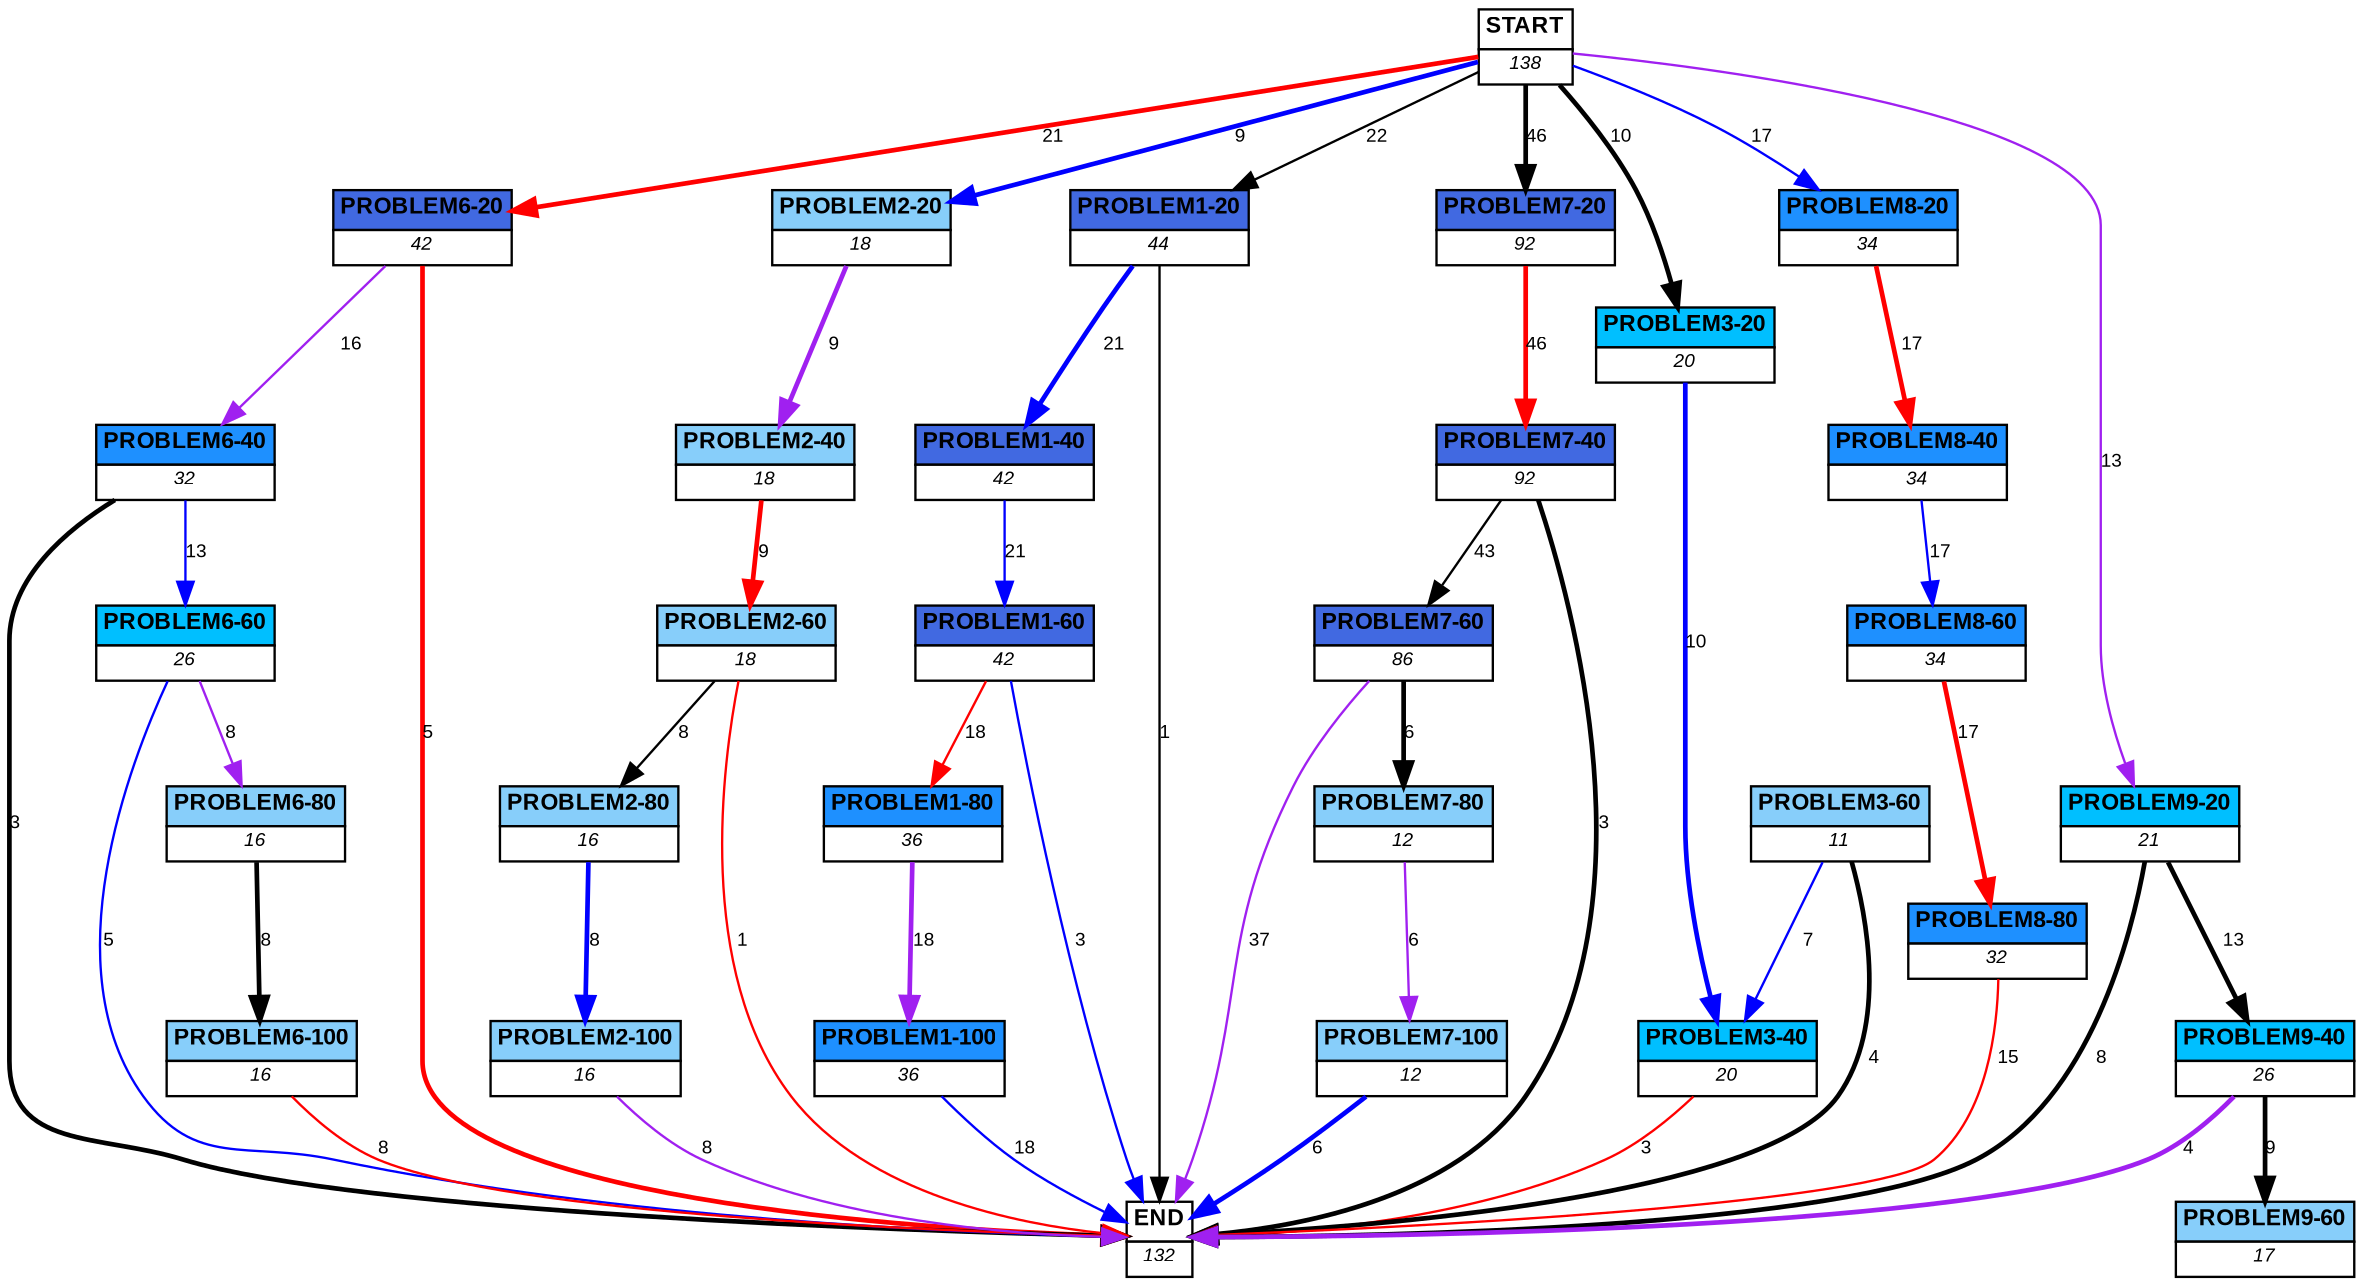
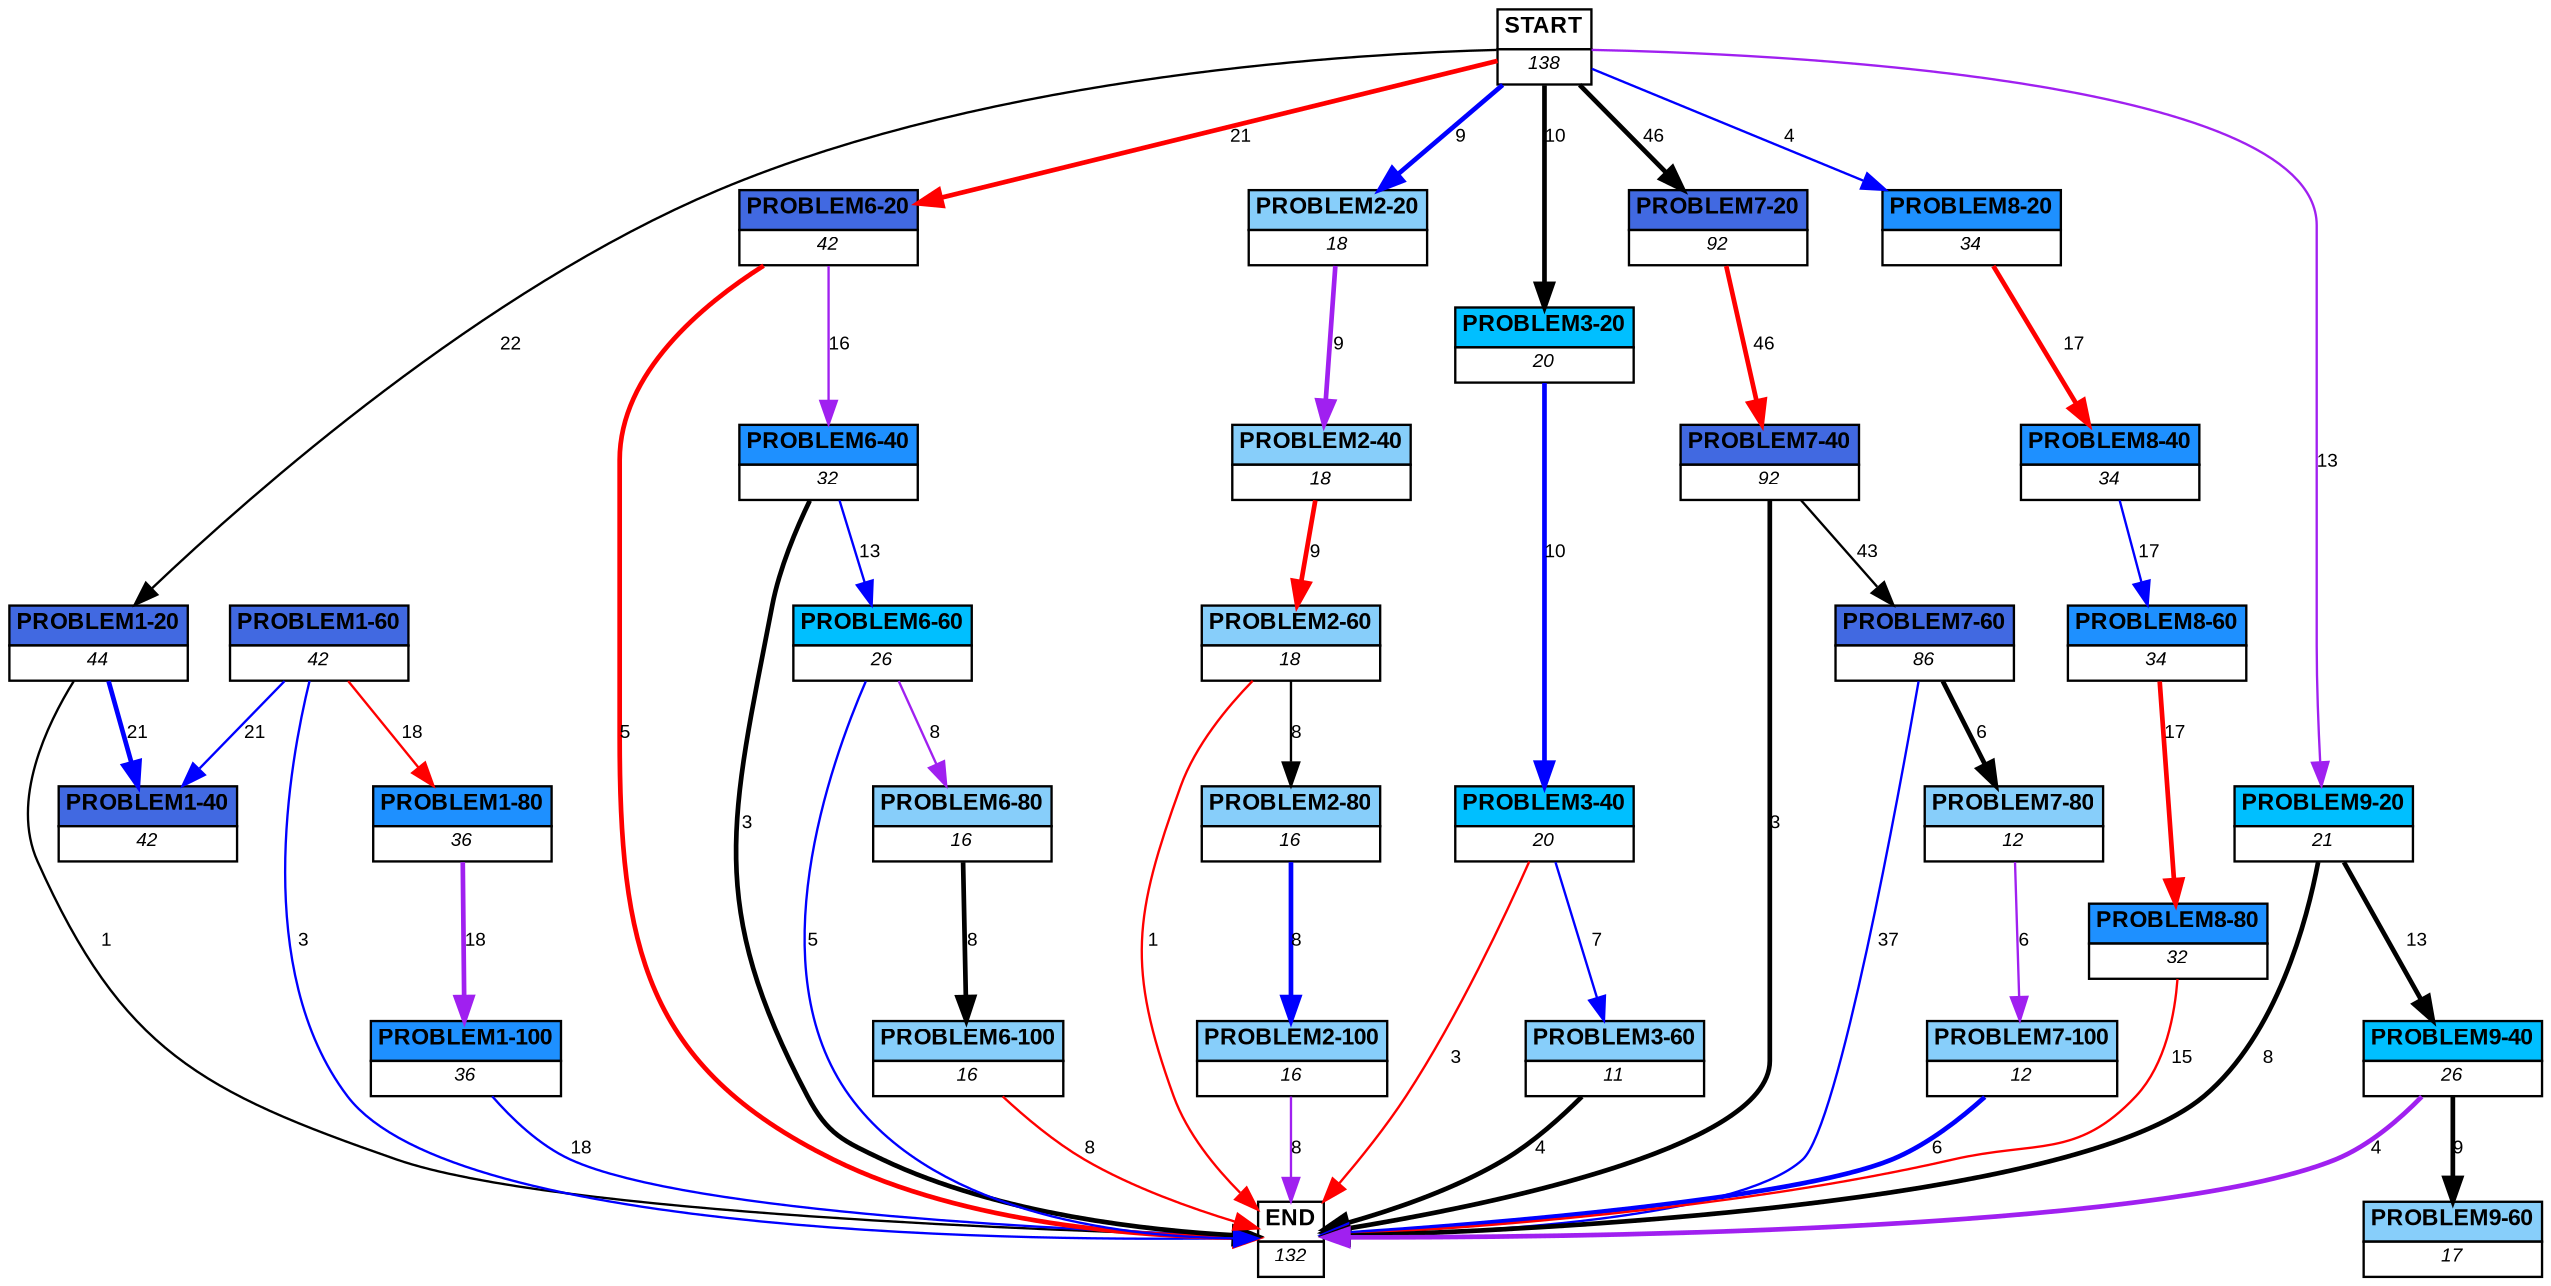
edge "START" -> "PROBLEM8-20": label "17" -> "4"
edge "PROBLEM1-40" -> "PROBLEM1-60": reversed
edge "PROBLEM7-60" -> "END": color purple -> blue
edge "PROBLEM3-60" -> "PROBLEM3-40": reversed
